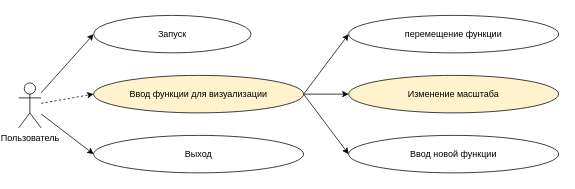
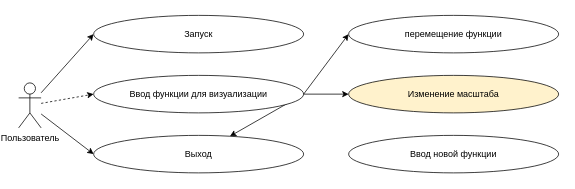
node "Запуск": size 158x38 -> 210x38
node "Ввод функции для визуализации": fillcolor #fff2cc -> #ffffff
edge "Ввод функции для визуализации" -> "Ввод новой функции": now "Ввод функции для визуализации" -> "Выход"
